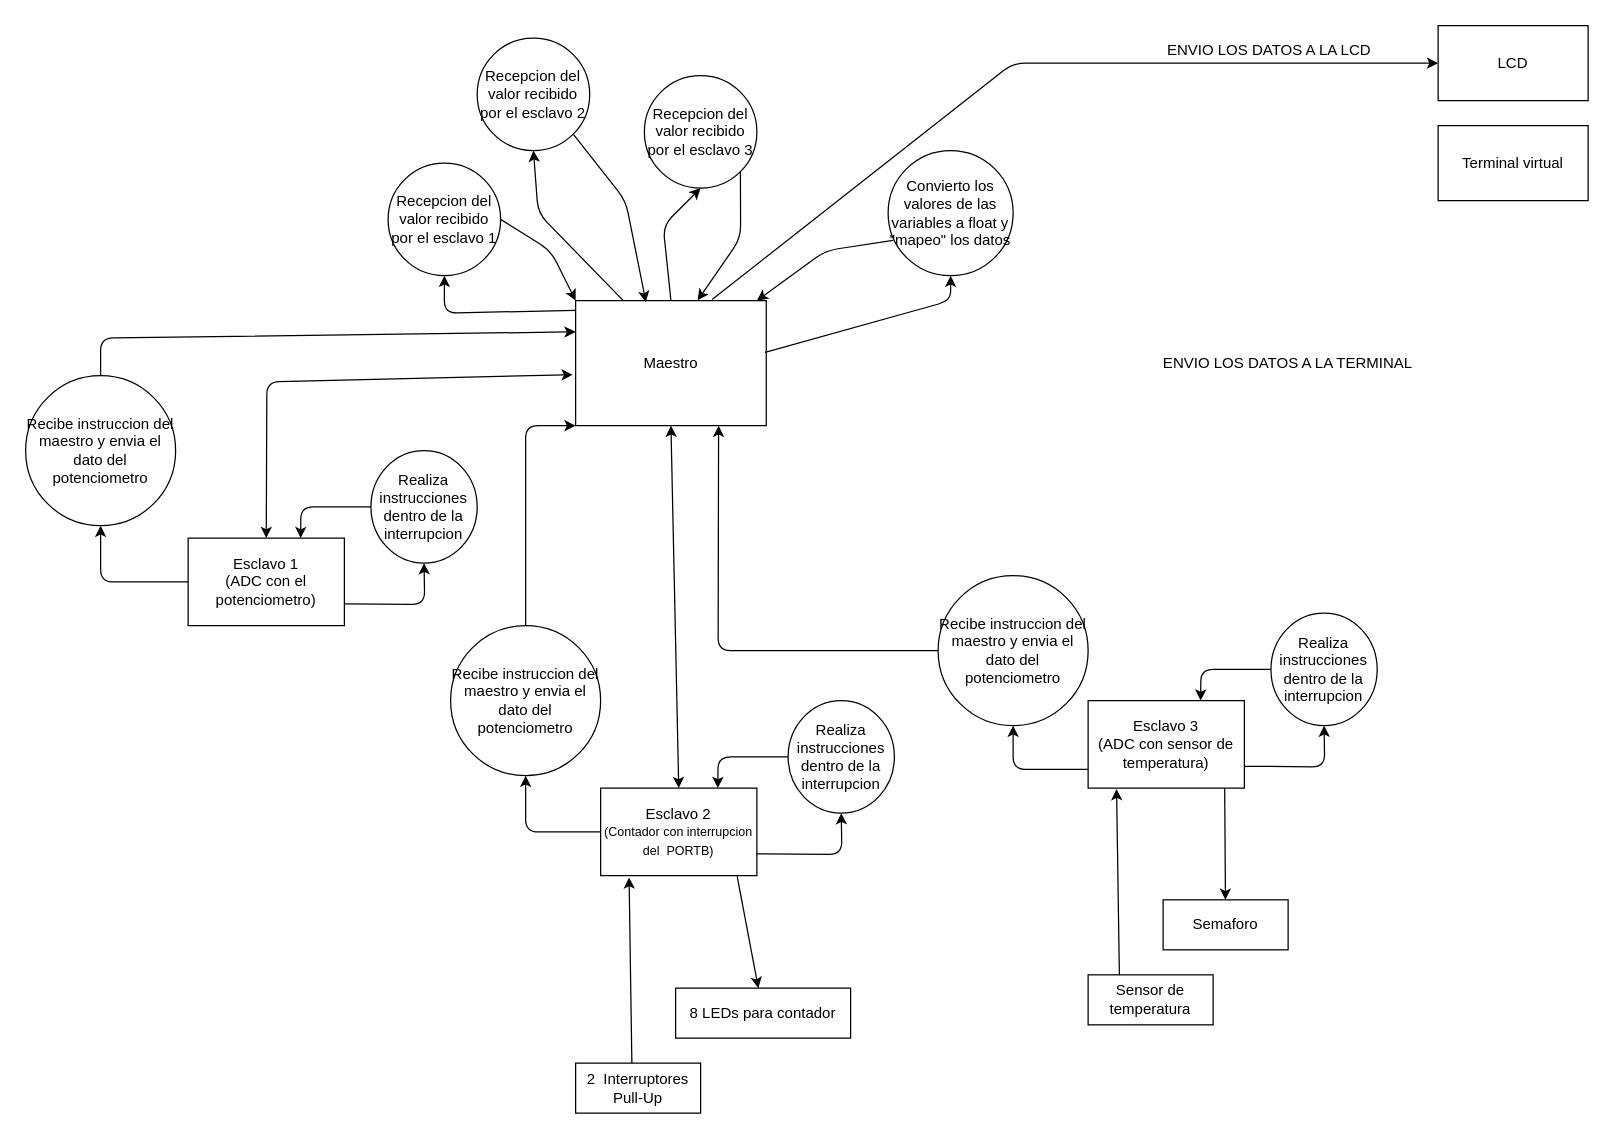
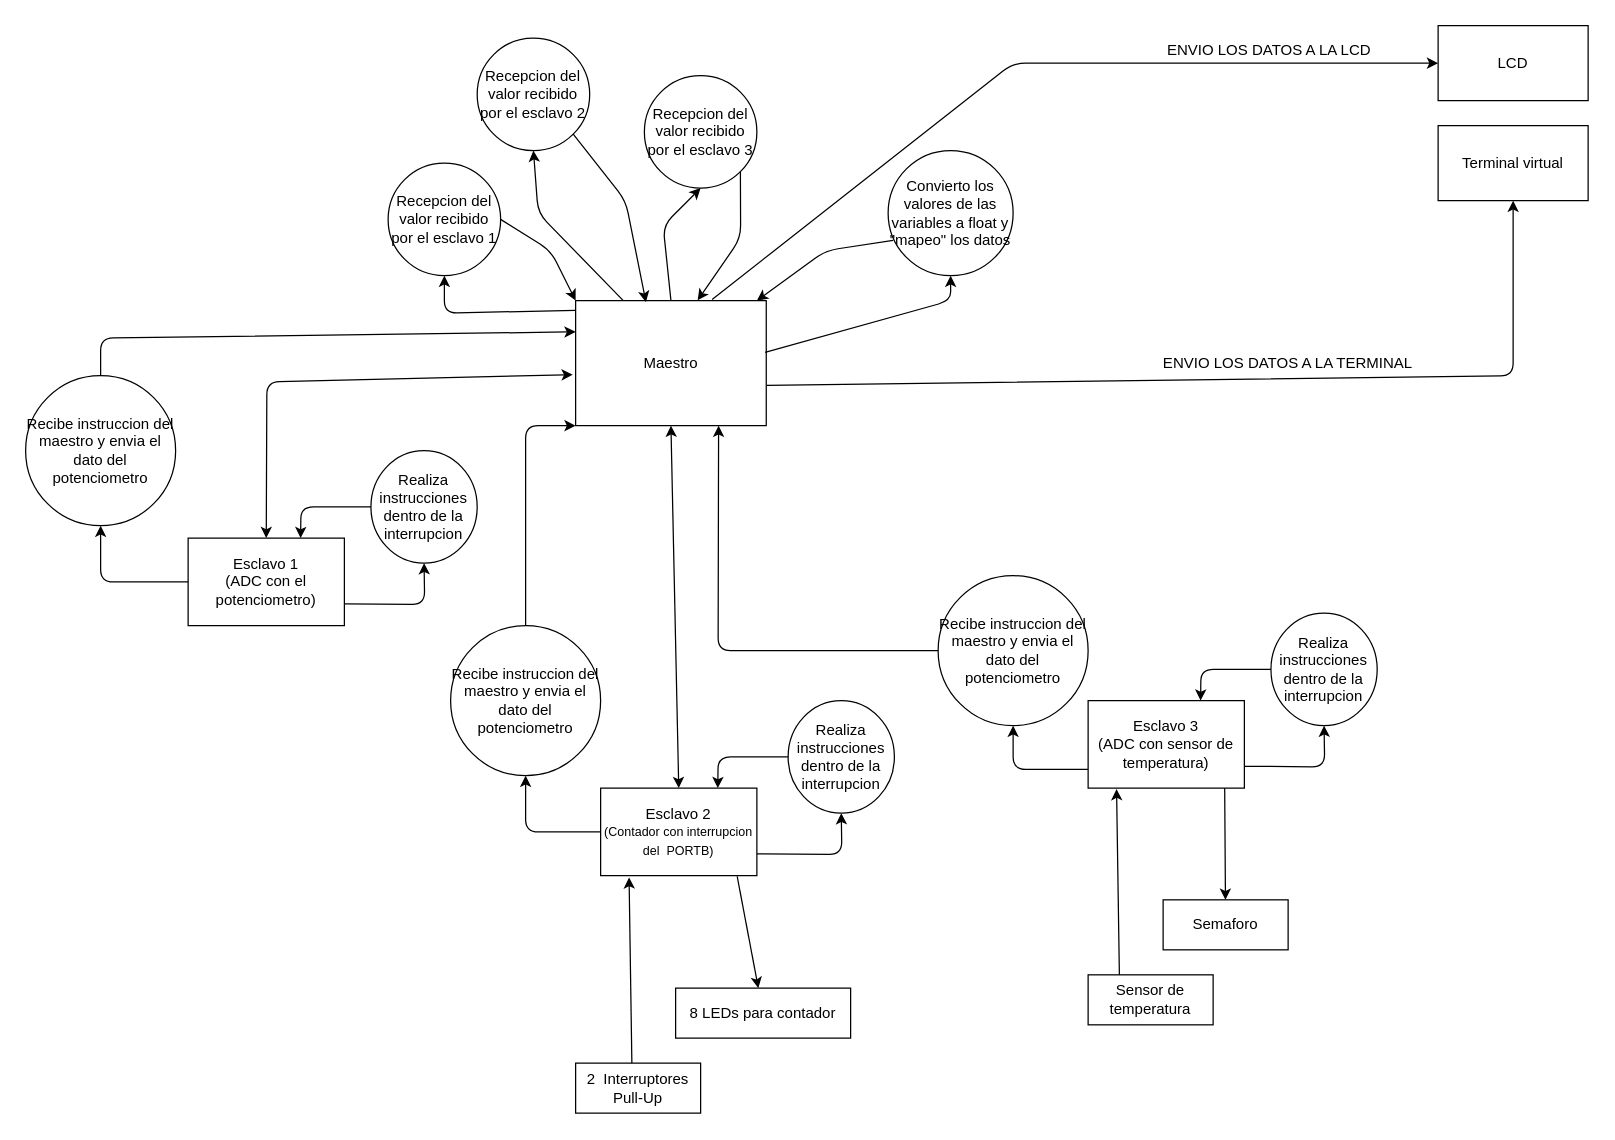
edge "Maestro" -> "Terminal virtual": added
